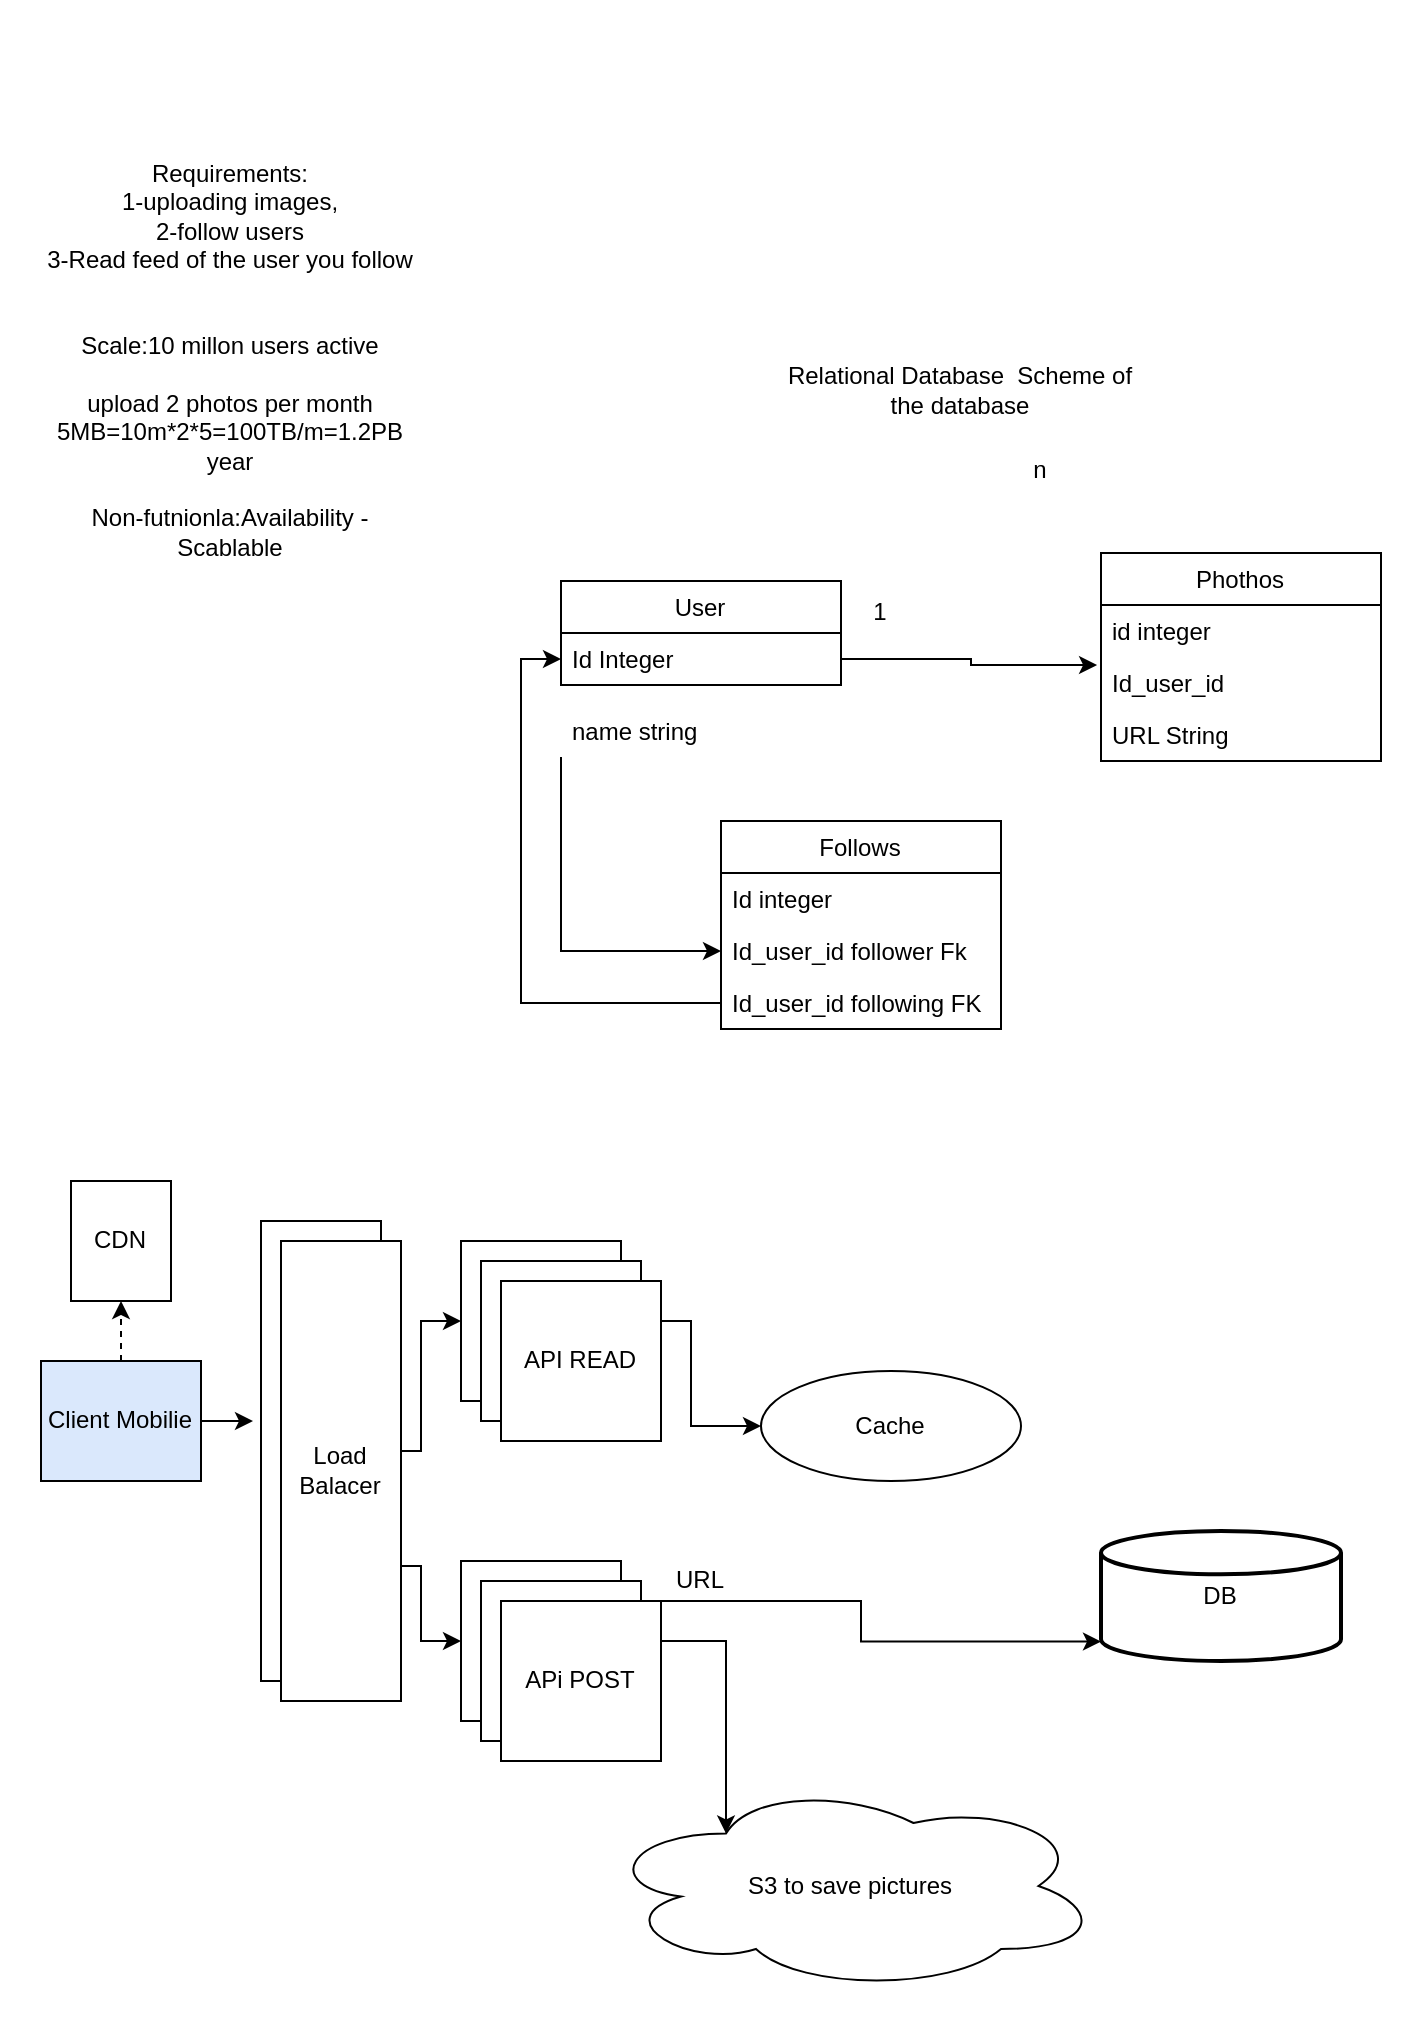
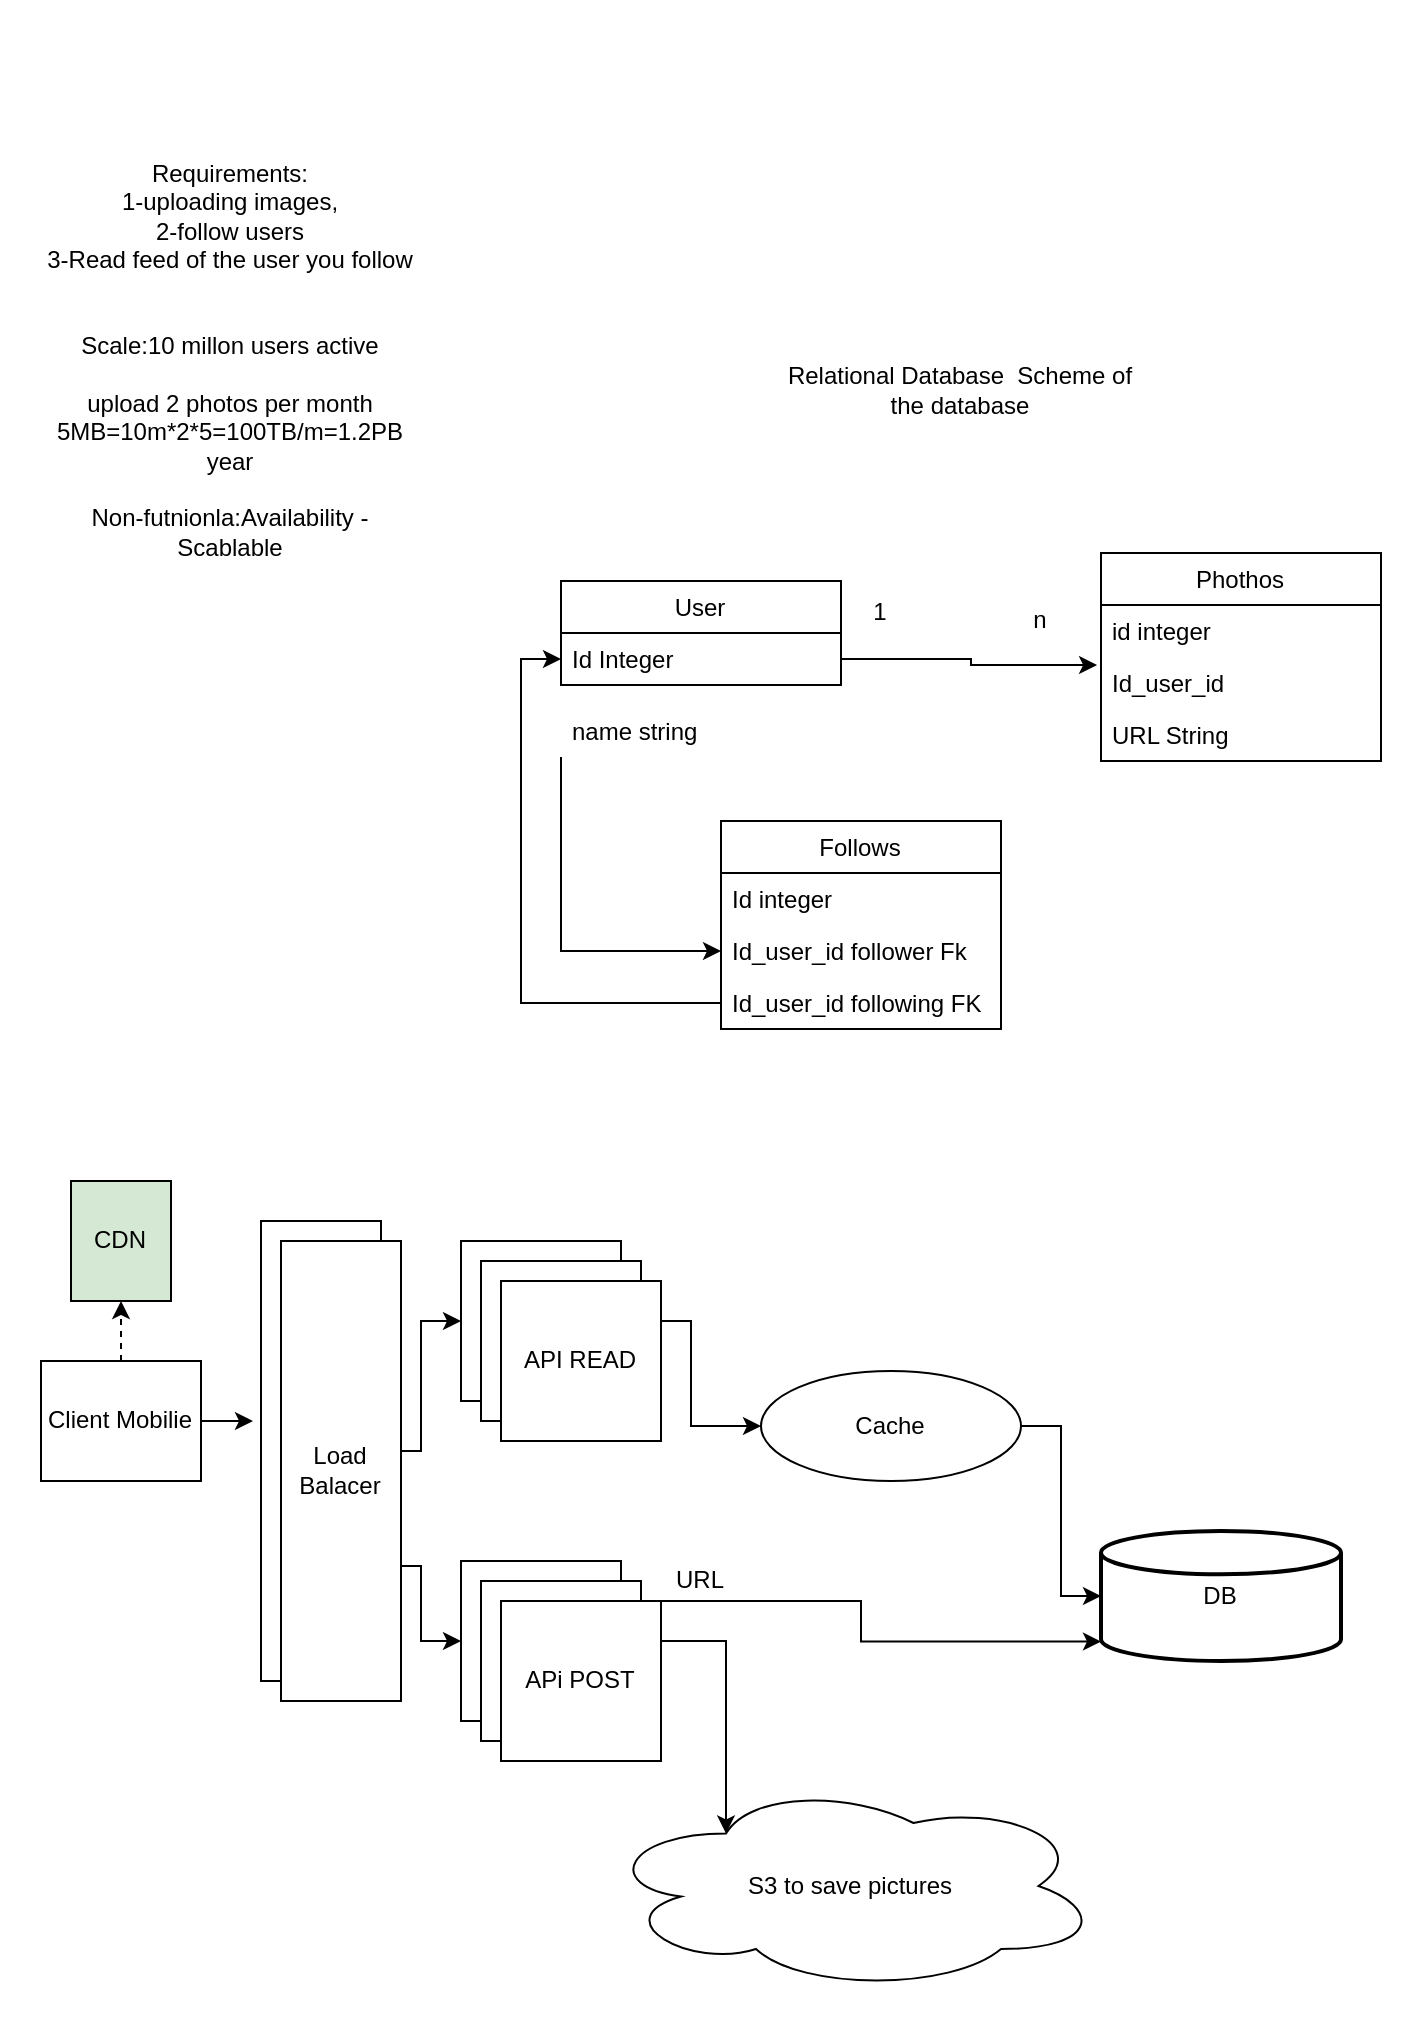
node "n": moved (1041, 471) -> (1041, 621)
node "CDN": fillcolor #ffffff -> #d5e8d4
node "Client Mobilie": fillcolor #dae8fc -> #ffffff
edge "Cache" -> "DB": added
